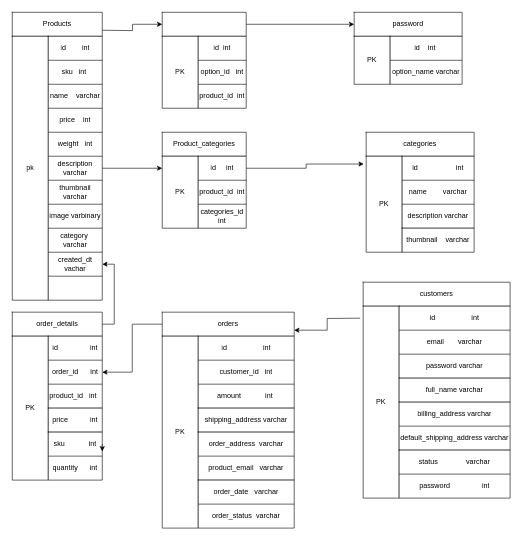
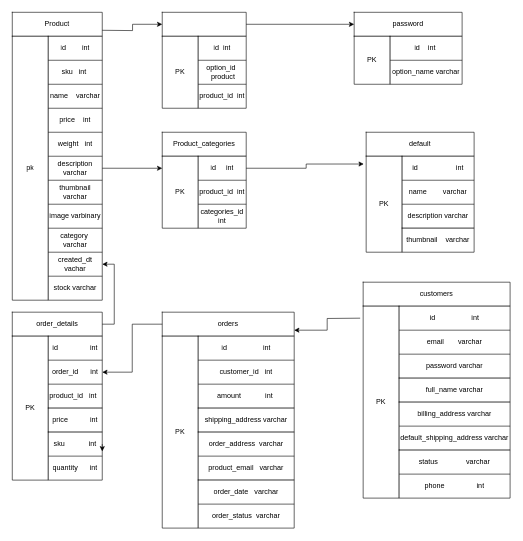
node "Products": label "Products" -> "Product"
node "option_id int": label "option_id int" -> "option_id product"
node "categories": label "categories" -> "default"
node "stock varchar": added
node "password int": label "password int" -> "phone int"
